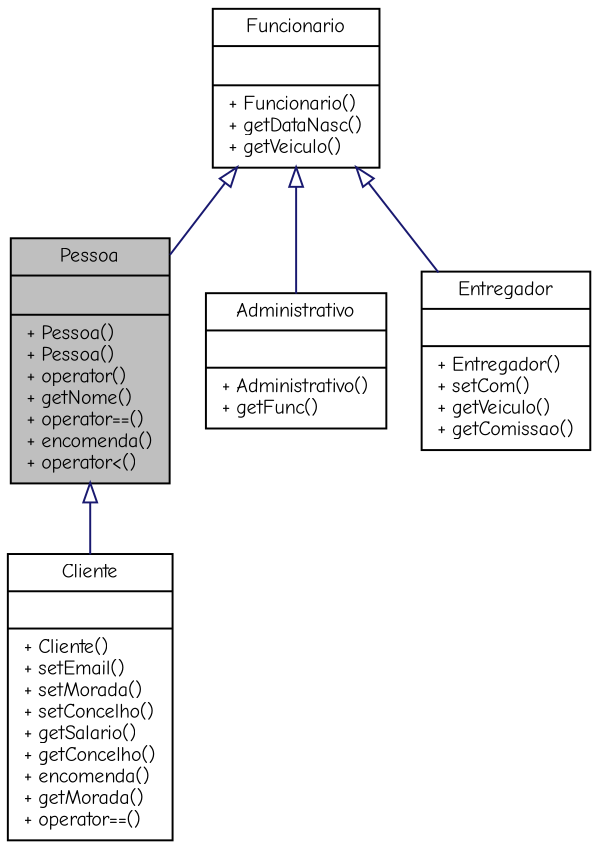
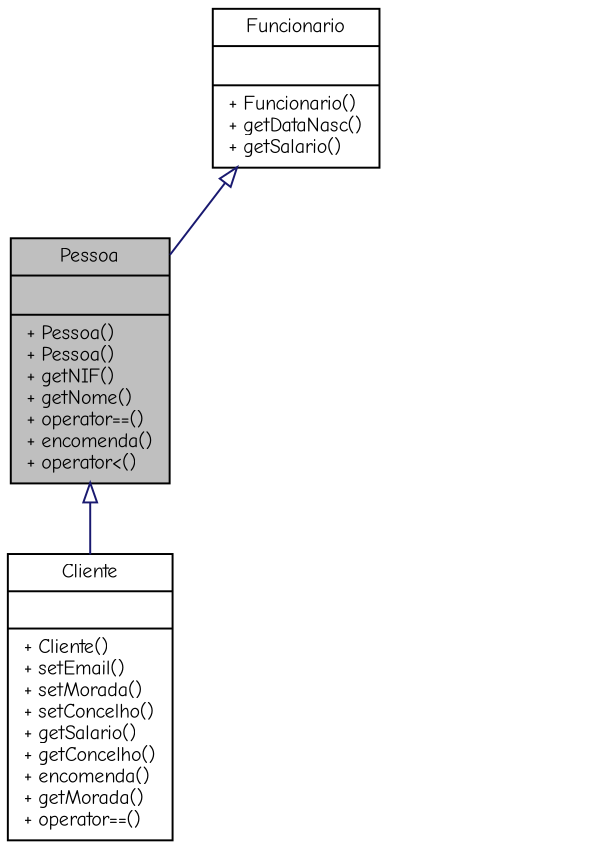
node "Funcionario": text "+ getVeiculo()" -> "+ getSalario()"
node "Administrativo": removed
node "Entregador": removed
node "Pessoa": text "+ operator()" -> "+ getNIF()"
